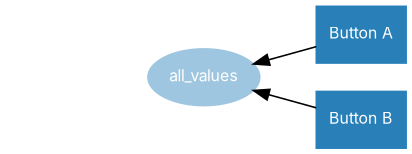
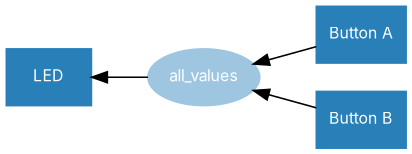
node "LED": added
